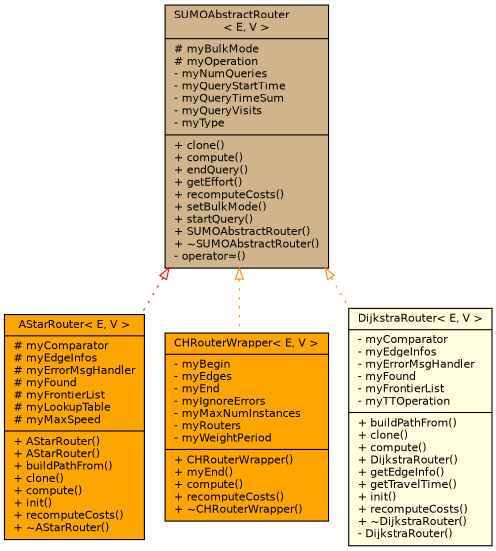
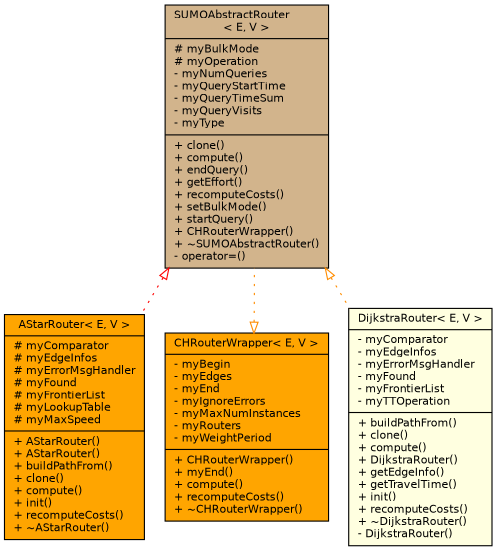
node "SUMOAbstractRouter": text "+ SUMOAbstractRouter()" -> "+ CHRouterWrapper()"
edge "CHRouterWrapper< E, V >" -> "SUMOAbstractRouter": reversed
